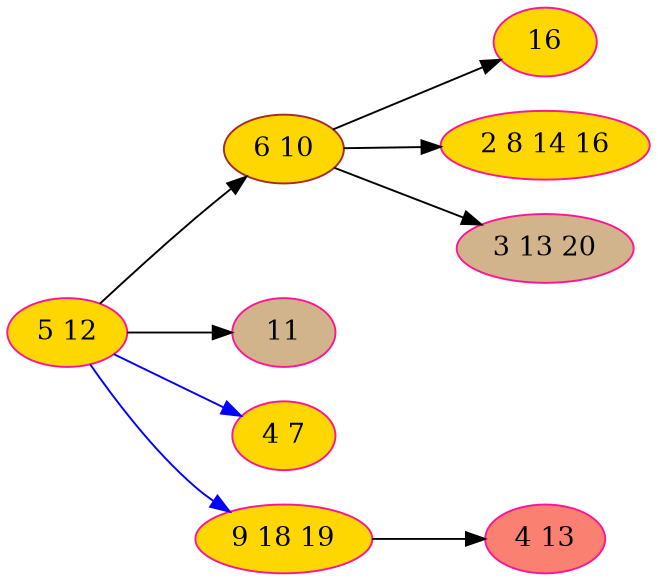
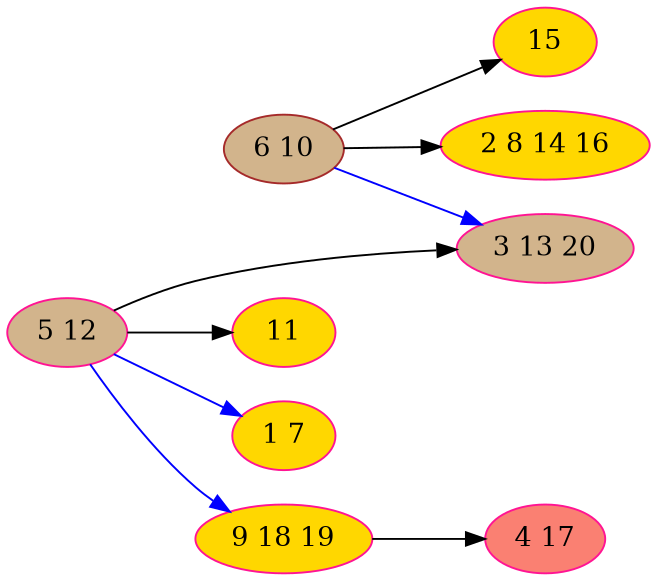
node "16": label "16" -> "15"
node "6 10": fillcolor gold -> tan
edge "6 10" -> "3 13 20": color black -> blue
edge "5 12" -> "6 10": now "5 12" -> "3 13 20"
node "5 12": fillcolor gold -> tan
node "11": fillcolor tan -> gold
node "4 7": label "4 7" -> "1 7"
node "4 13": label "4 13" -> "4 17"
